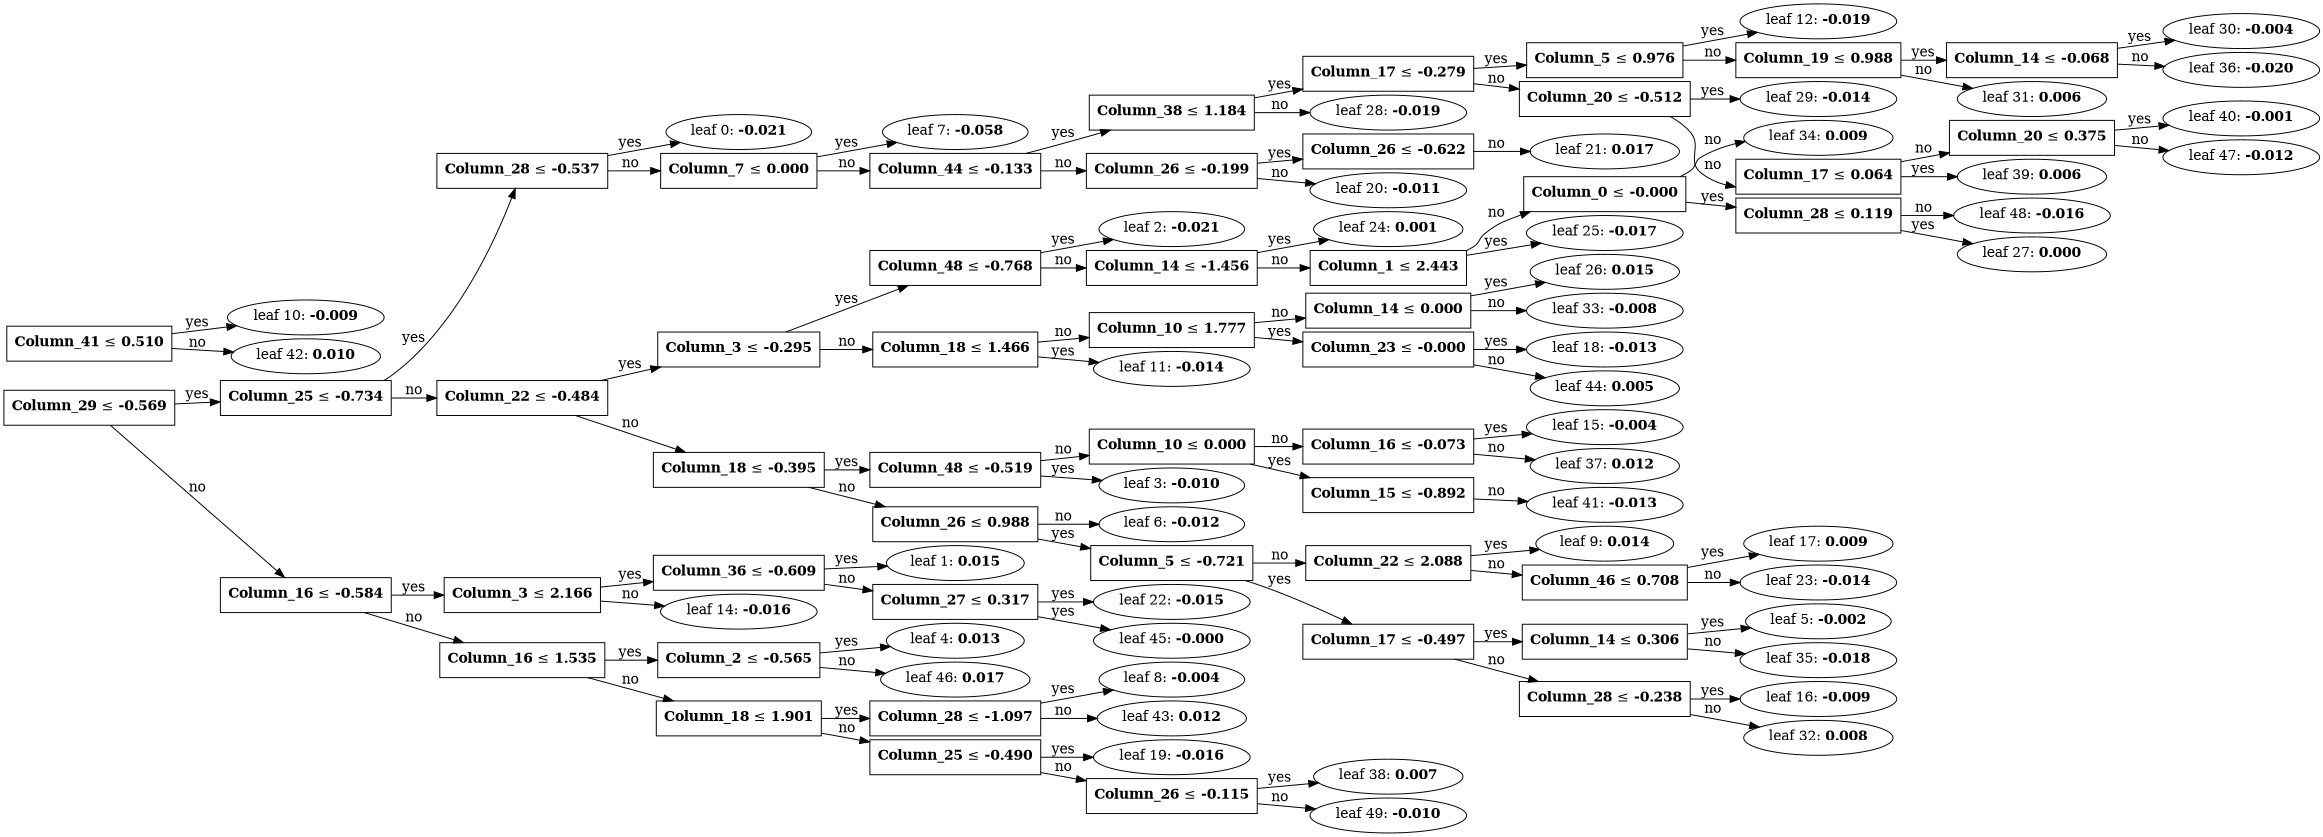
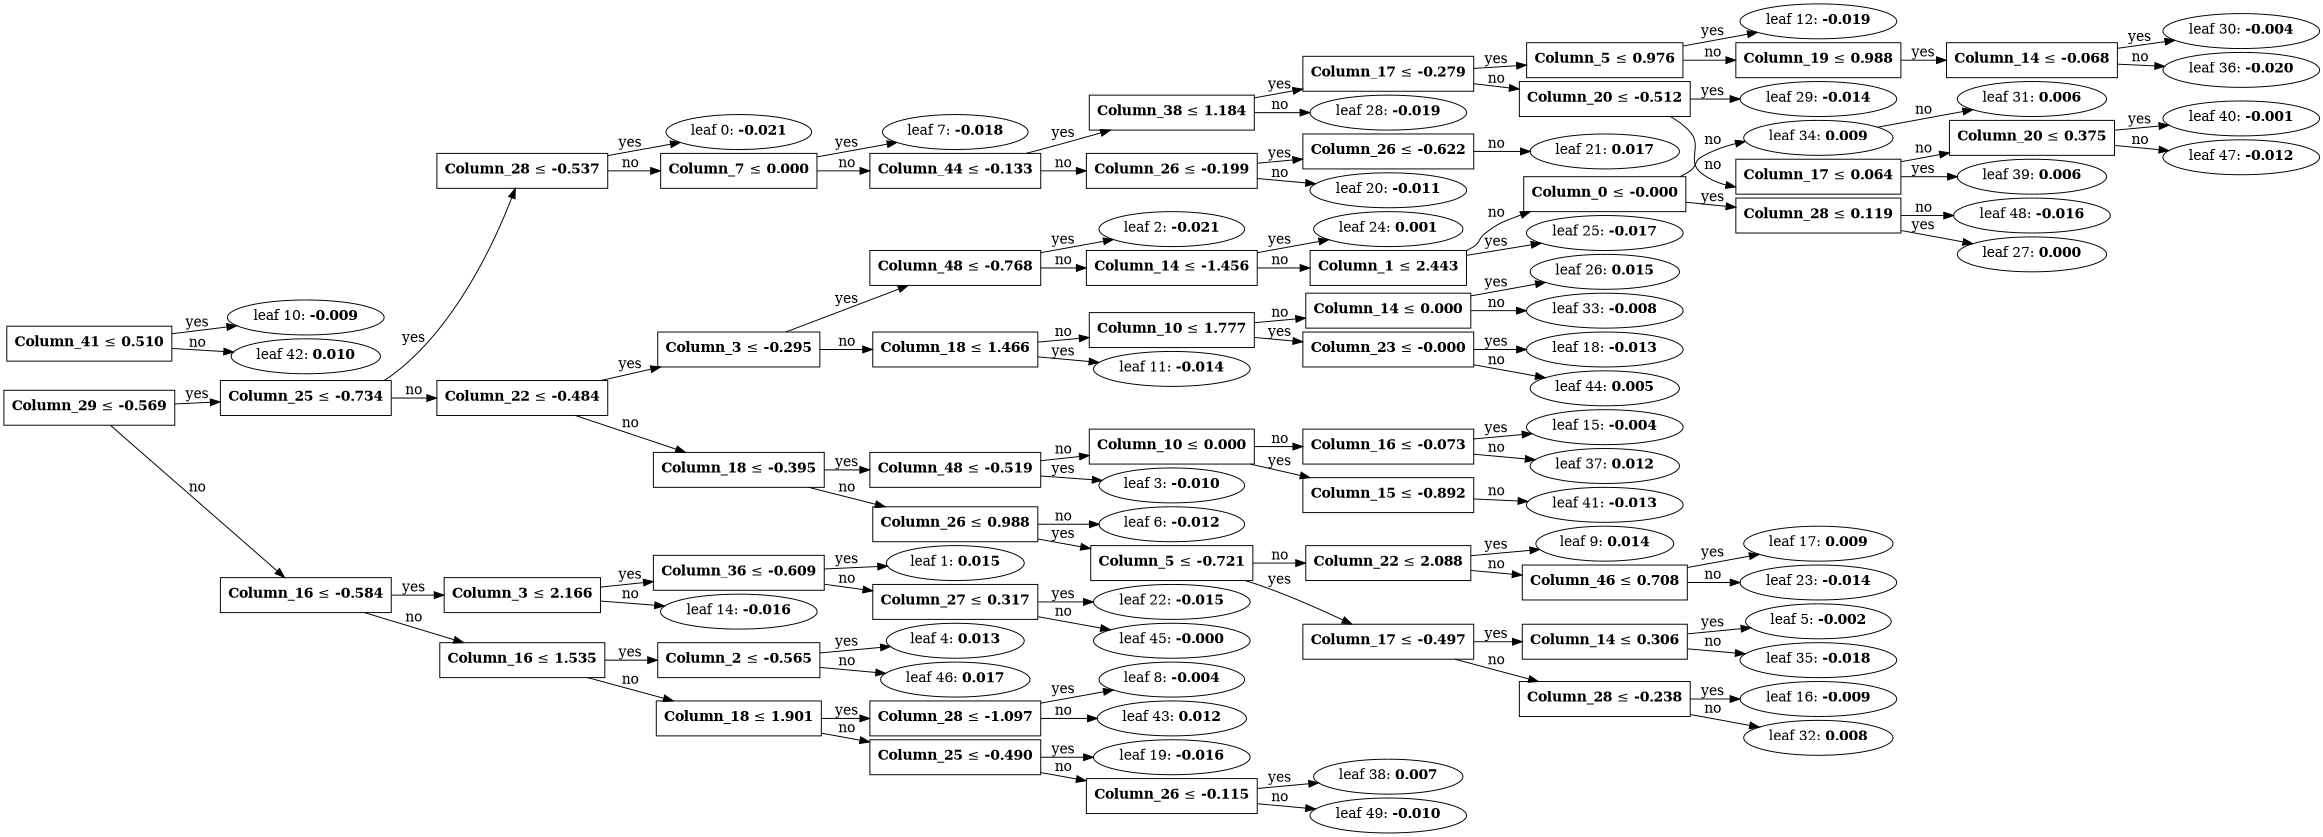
edge "Column_19" -> "leaf 31:": now "leaf 34:" -> "leaf 31:"
node "leaf 7:": text "-0.058" -> "-0.018"
edge "Column_27" -> "leaf 45:": label "yes" -> "no"
